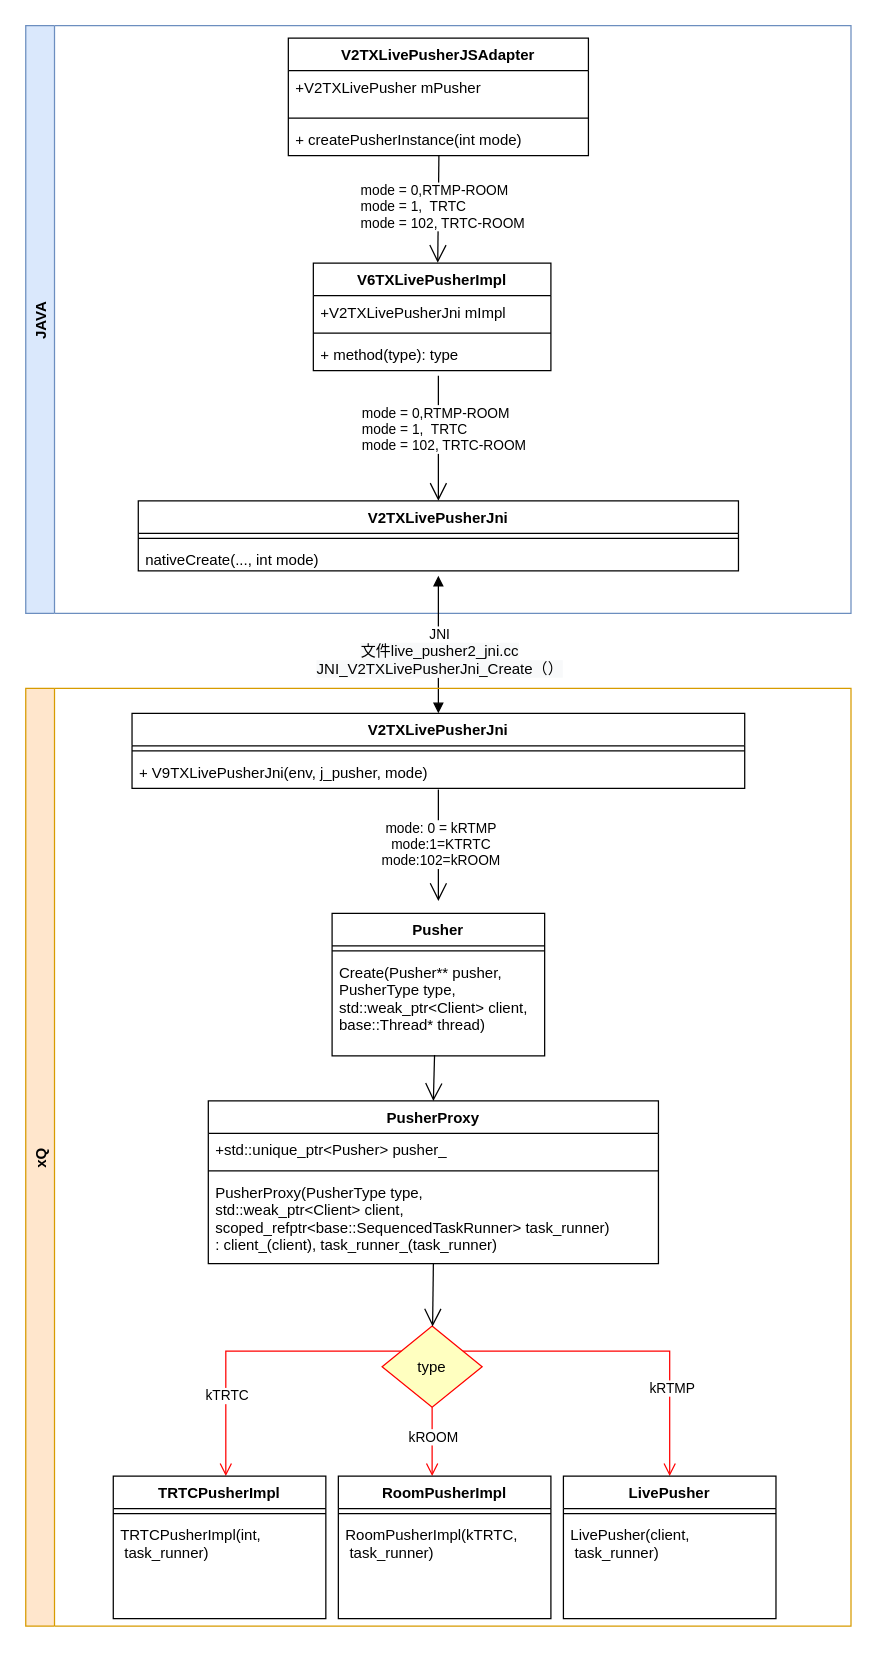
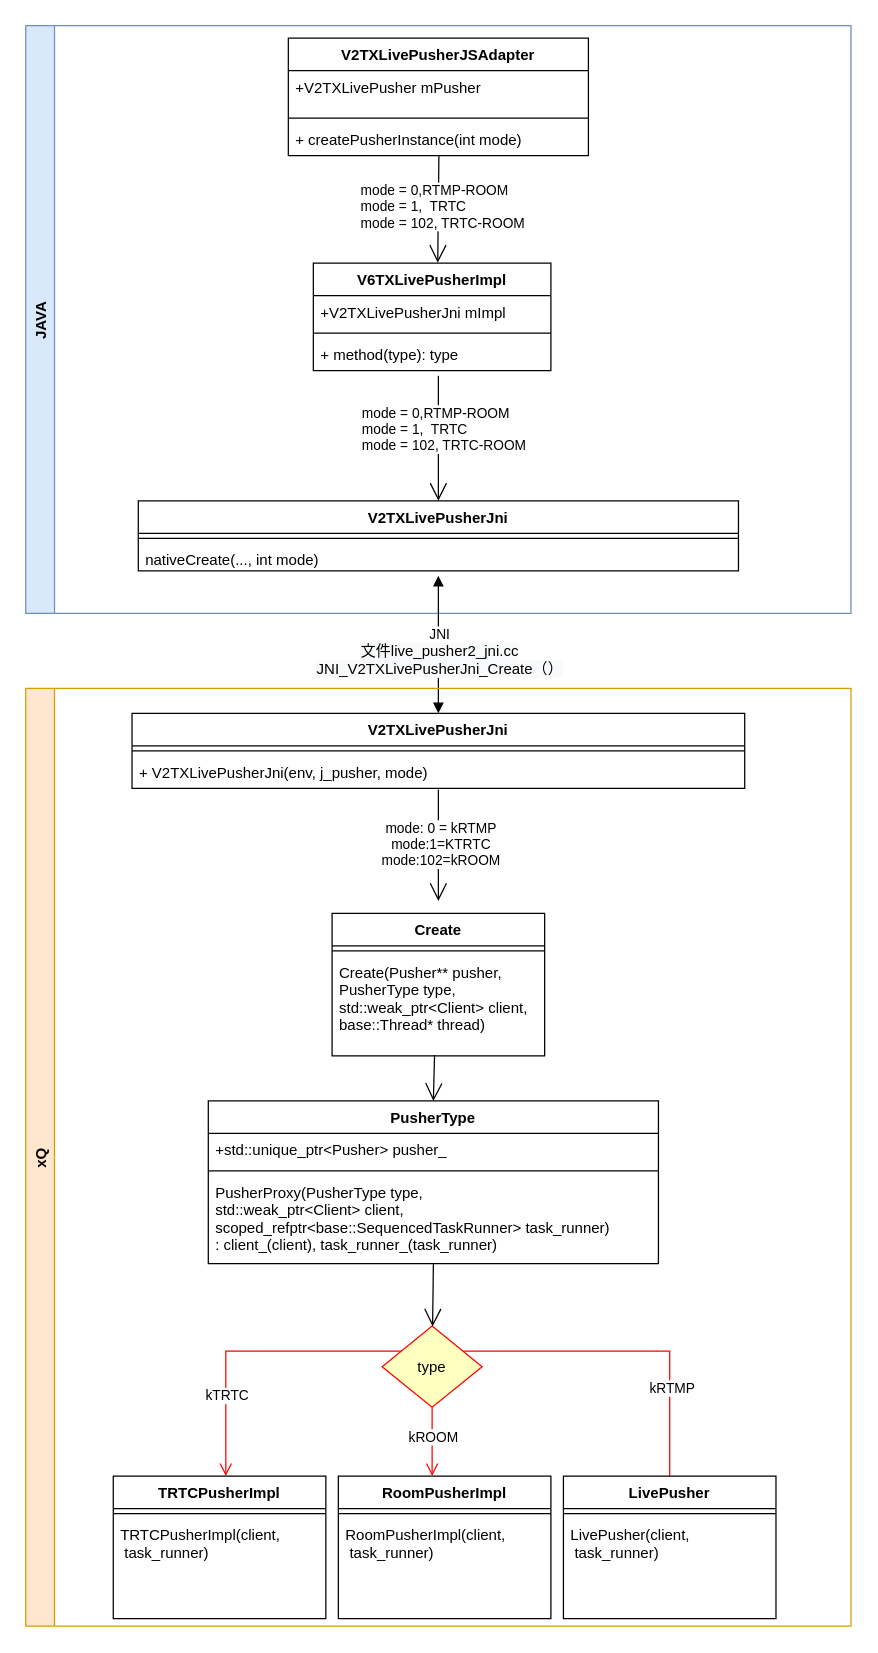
node "+ V9TXLivePusherJni(env, j_pusher, mode)": label "+ V9TXLivePusherJni(env, j_pusher, mode)" -> "+ V2TXLivePusherJni(env, j_pusher, mode)"
node "Pusher": label "Pusher" -> "Create"
node "PusherProxy": label "PusherProxy" -> "PusherType"
edge "type" -> "LivePusher": arrowhead open -> none
node "TRTCPusherImpl(int, task_runner)": label "TRTCPusherImpl(int, task_runner)" -> "TRTCPusherImpl(client, task_runner)"
node "RoomPusherImpl(kTRTC, task_runner)": label "RoomPusherImpl(kTRTC, task_runner)" -> "RoomPusherImpl(client, task_runner)"
